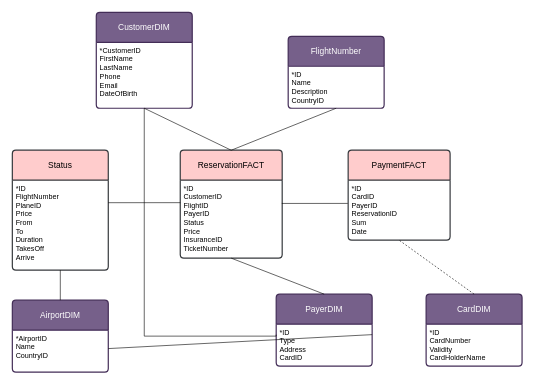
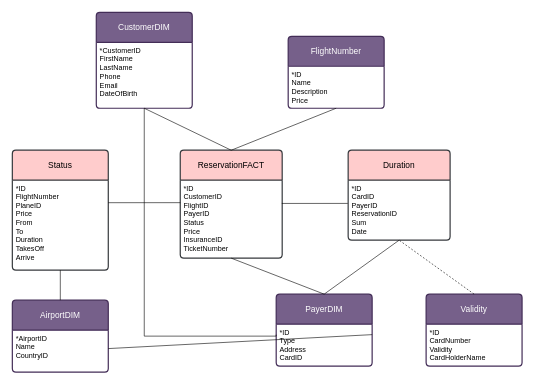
node "*ID Name Description CountryID": label "*ID Name Description CountryID" -> "*ID Name Description Price"
node "PaymentFACT": label "PaymentFACT" -> "Duration"
edge "*ID CardID PayerID ReservationID Sum Date" -- "PayerDIM": added
node "CardDIM": label "CardDIM" -> "Validity"
